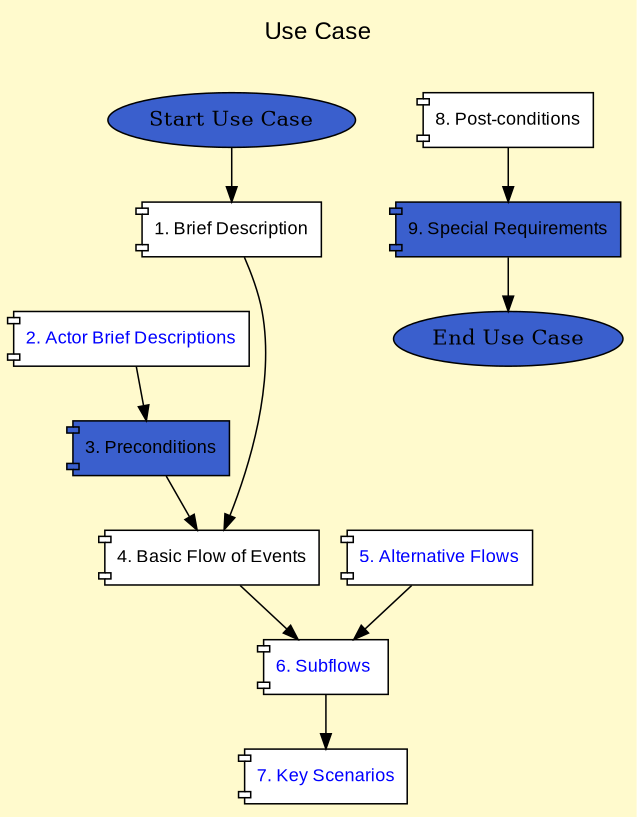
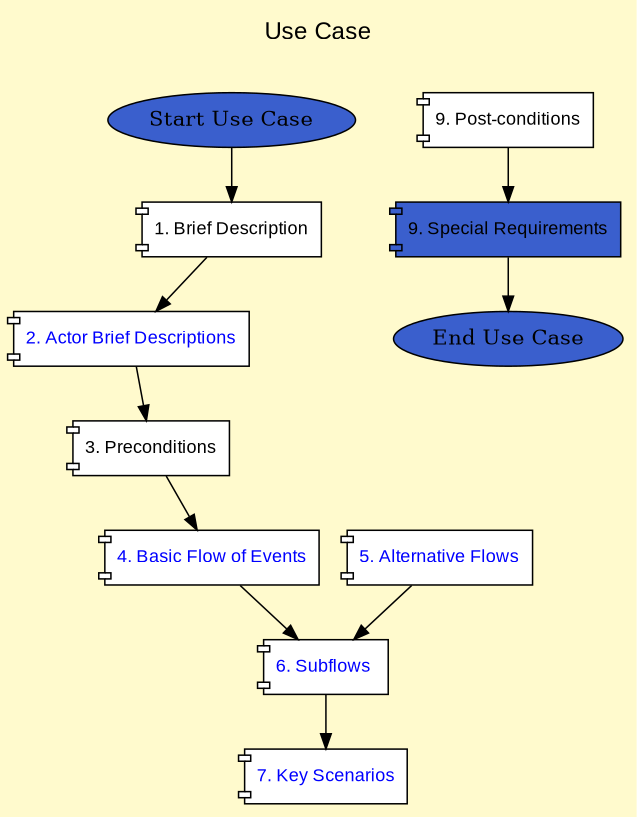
node "8. Post-conditions": label "8. Post-conditions" -> "9. Post-conditions"
edge "1. Brief Description" -> "4. Basic Flow of Events": now "1. Brief Description" -> "2. Actor Brief Descriptions"
node "3. Preconditions": fillcolor royalblue3 -> white
node "4. Basic Flow of Events": fontcolor black -> blue
